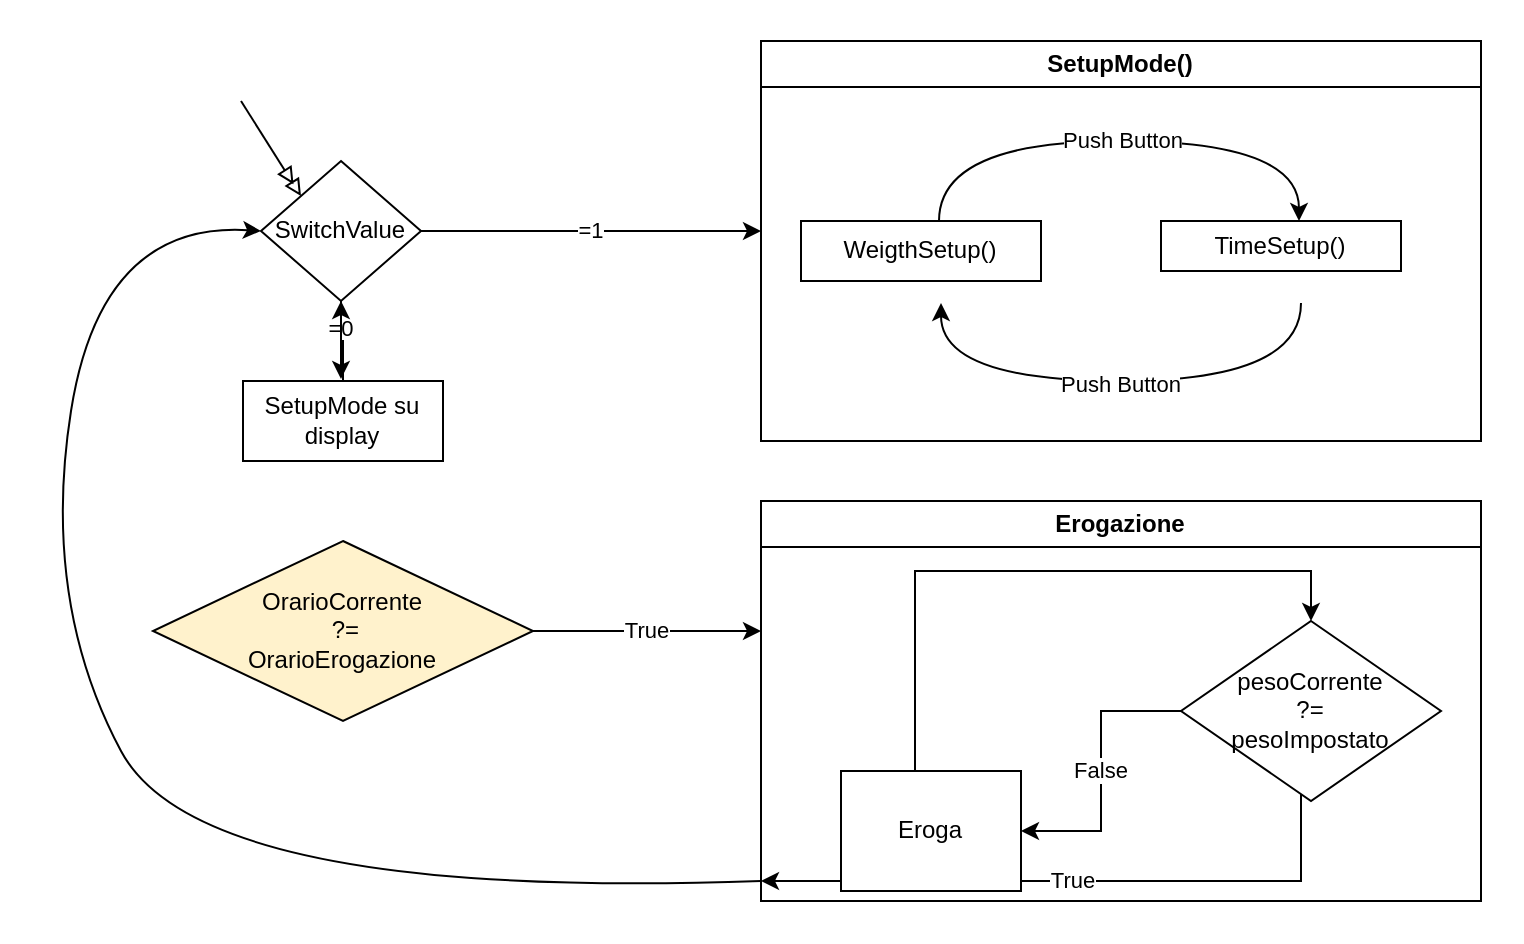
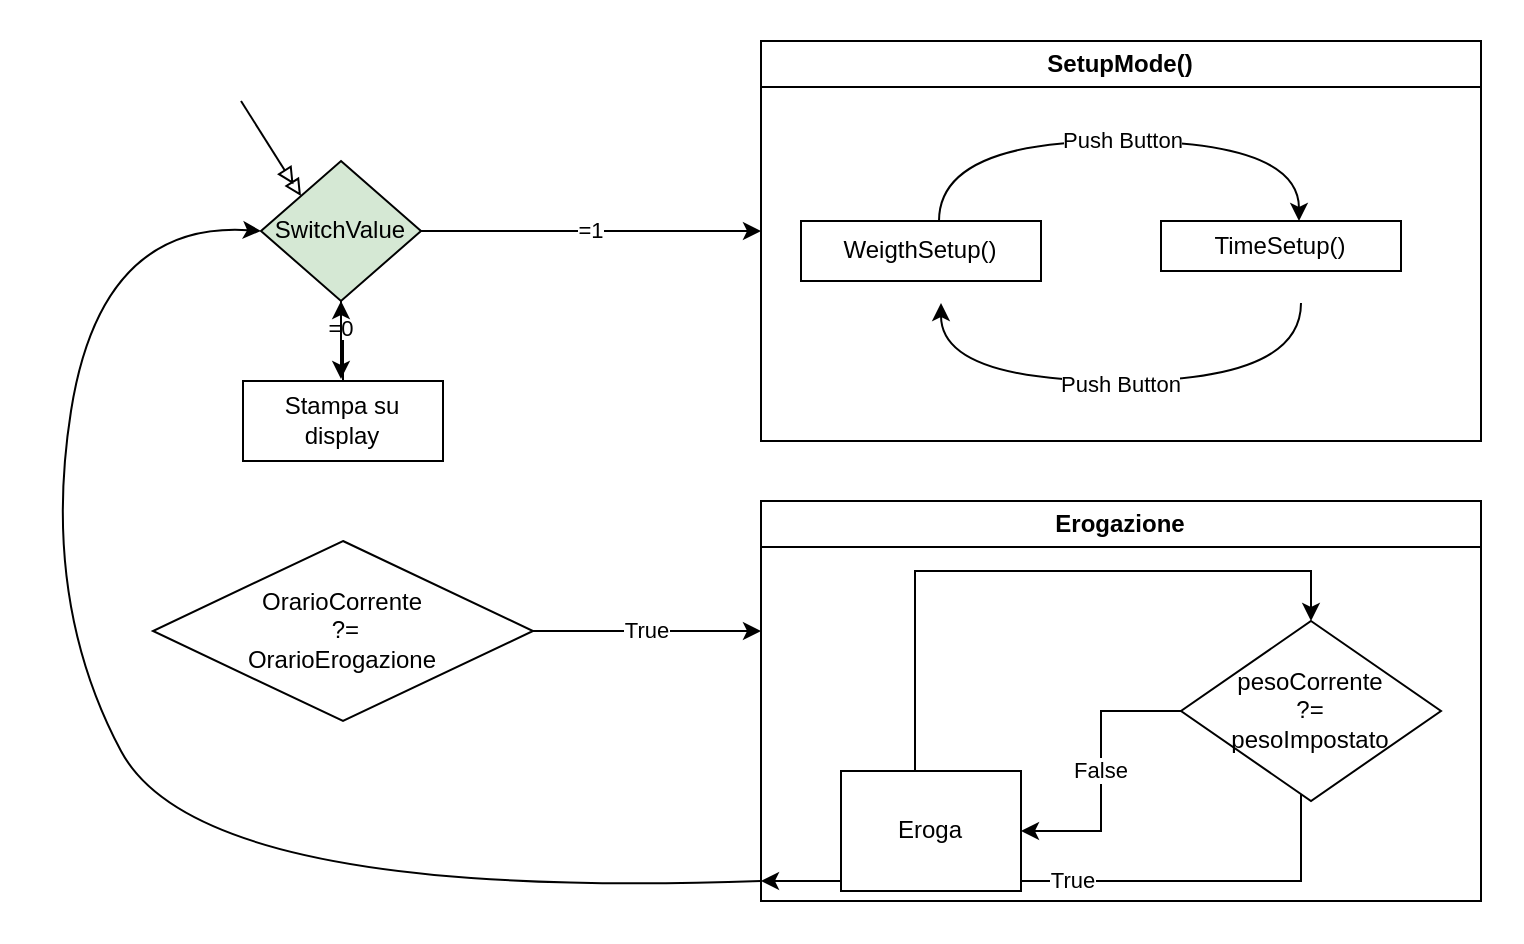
node "SwitchValue": fillcolor #ffffff -> #d5e8d4
node "SetupMode su display": label "SetupMode su display" -> "Stampa su display"
node "OrarioCorrente ?= OrarioErogazione": fillcolor #fff2cc -> #ffffff
